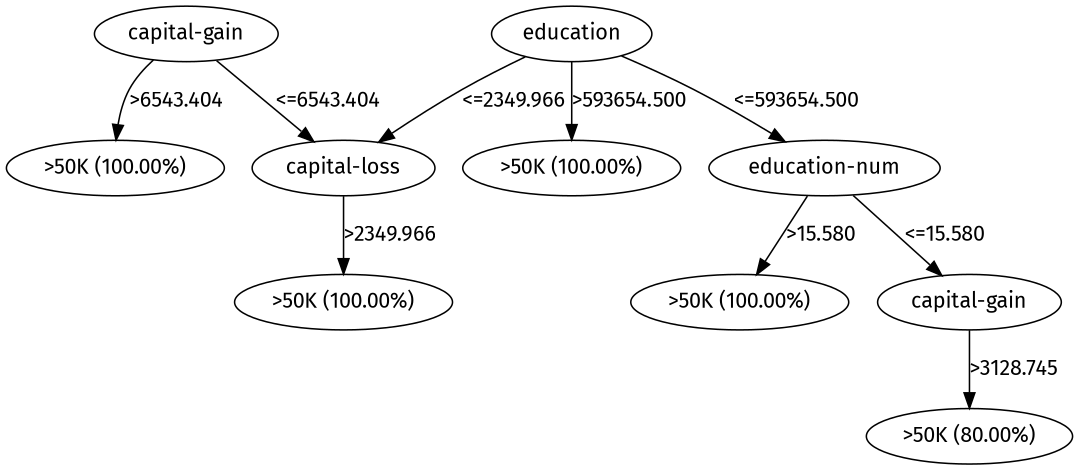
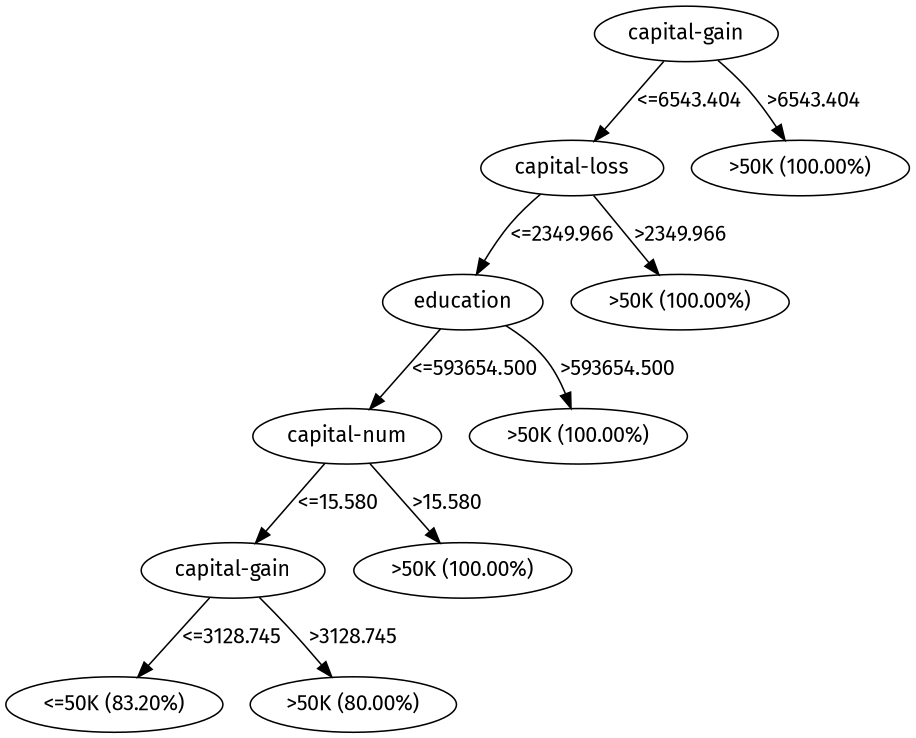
edge "education" -> "capital-loss": reversed
node "education-num": label "education-num" -> "capital-num"
node "<=50K (83.20%)": added
